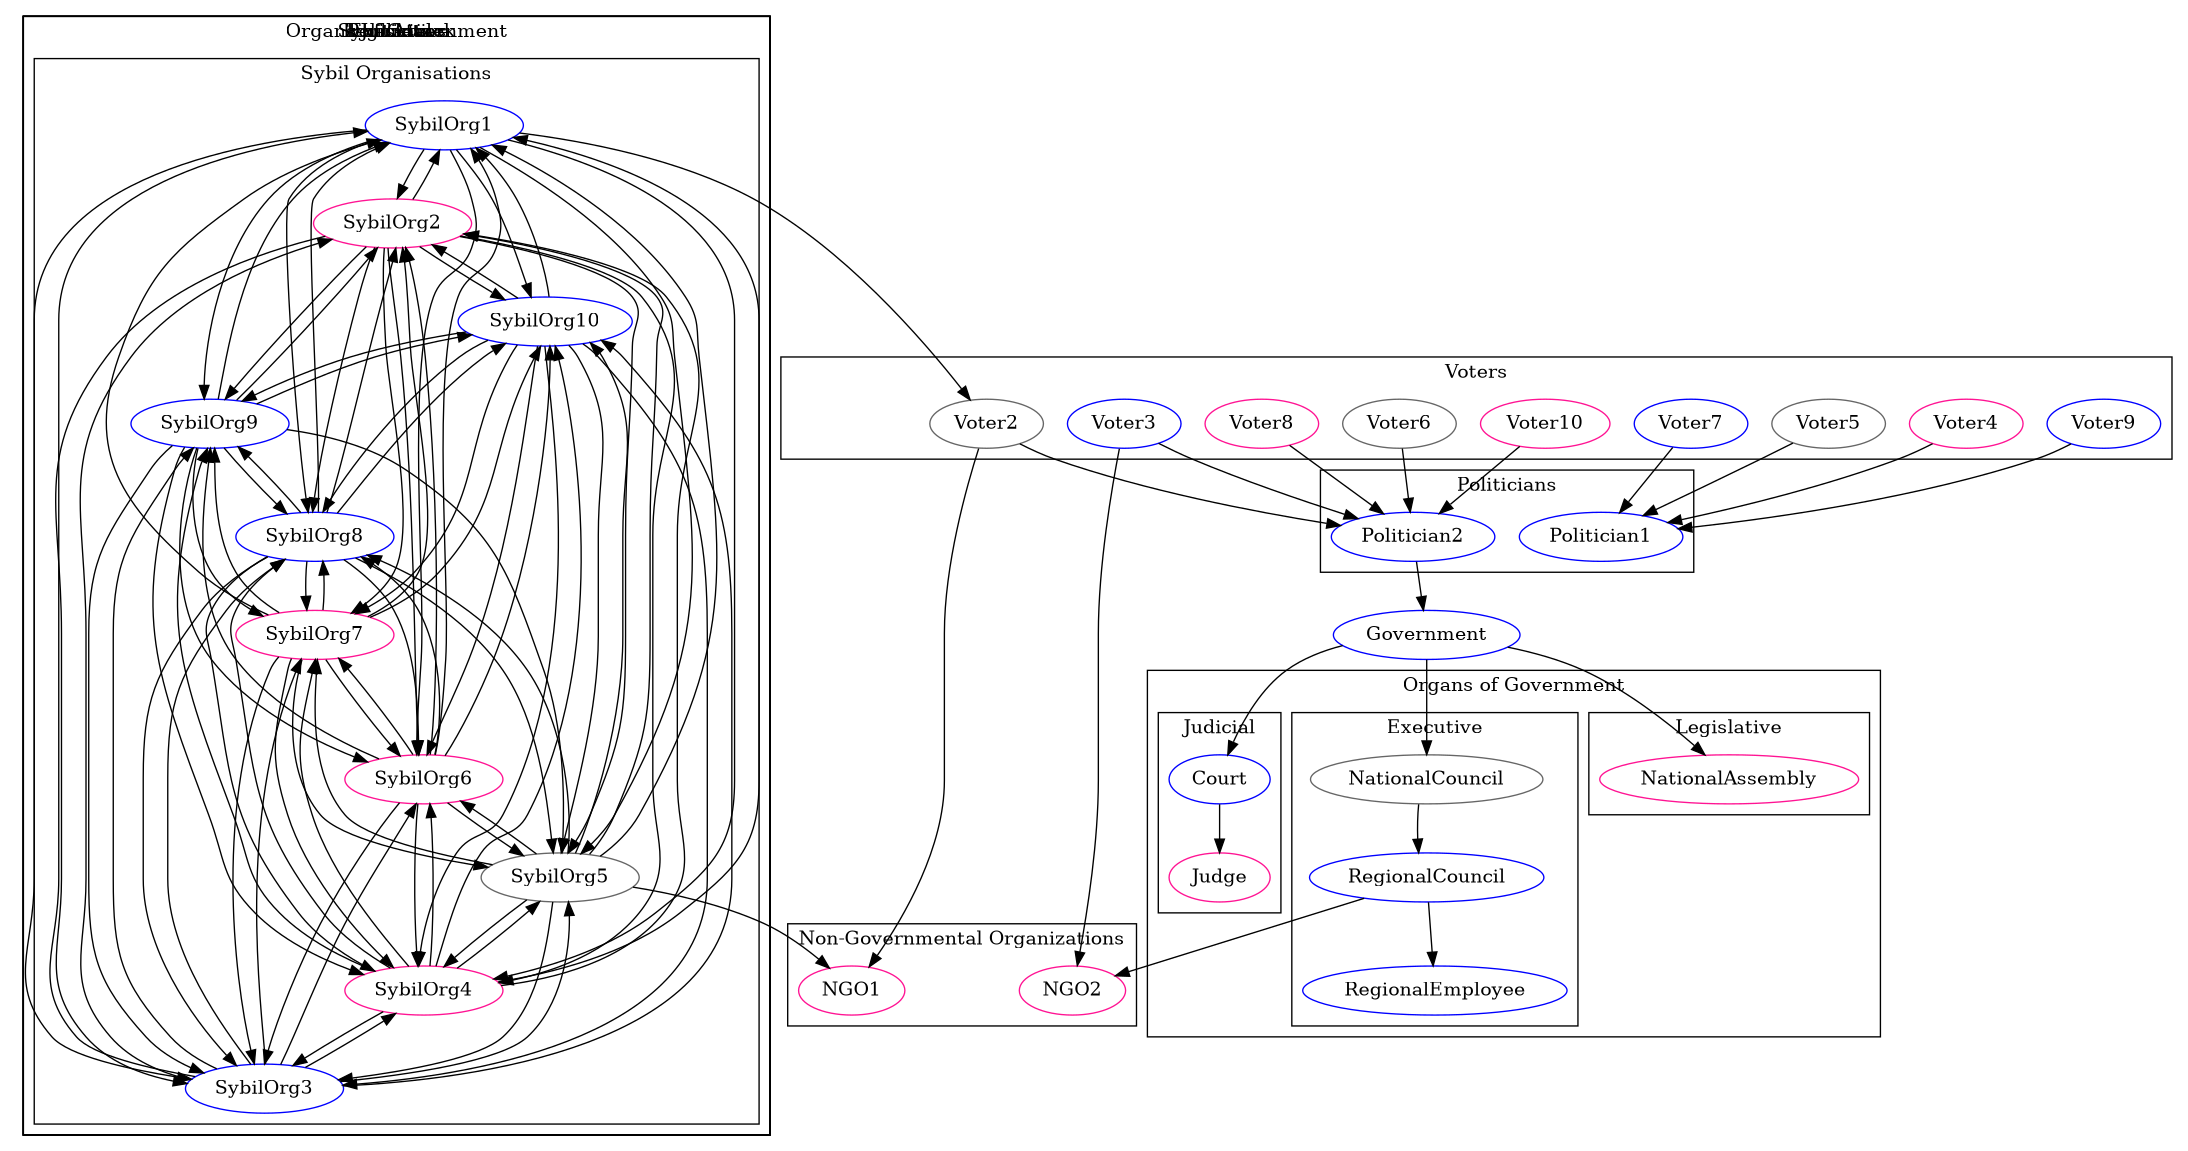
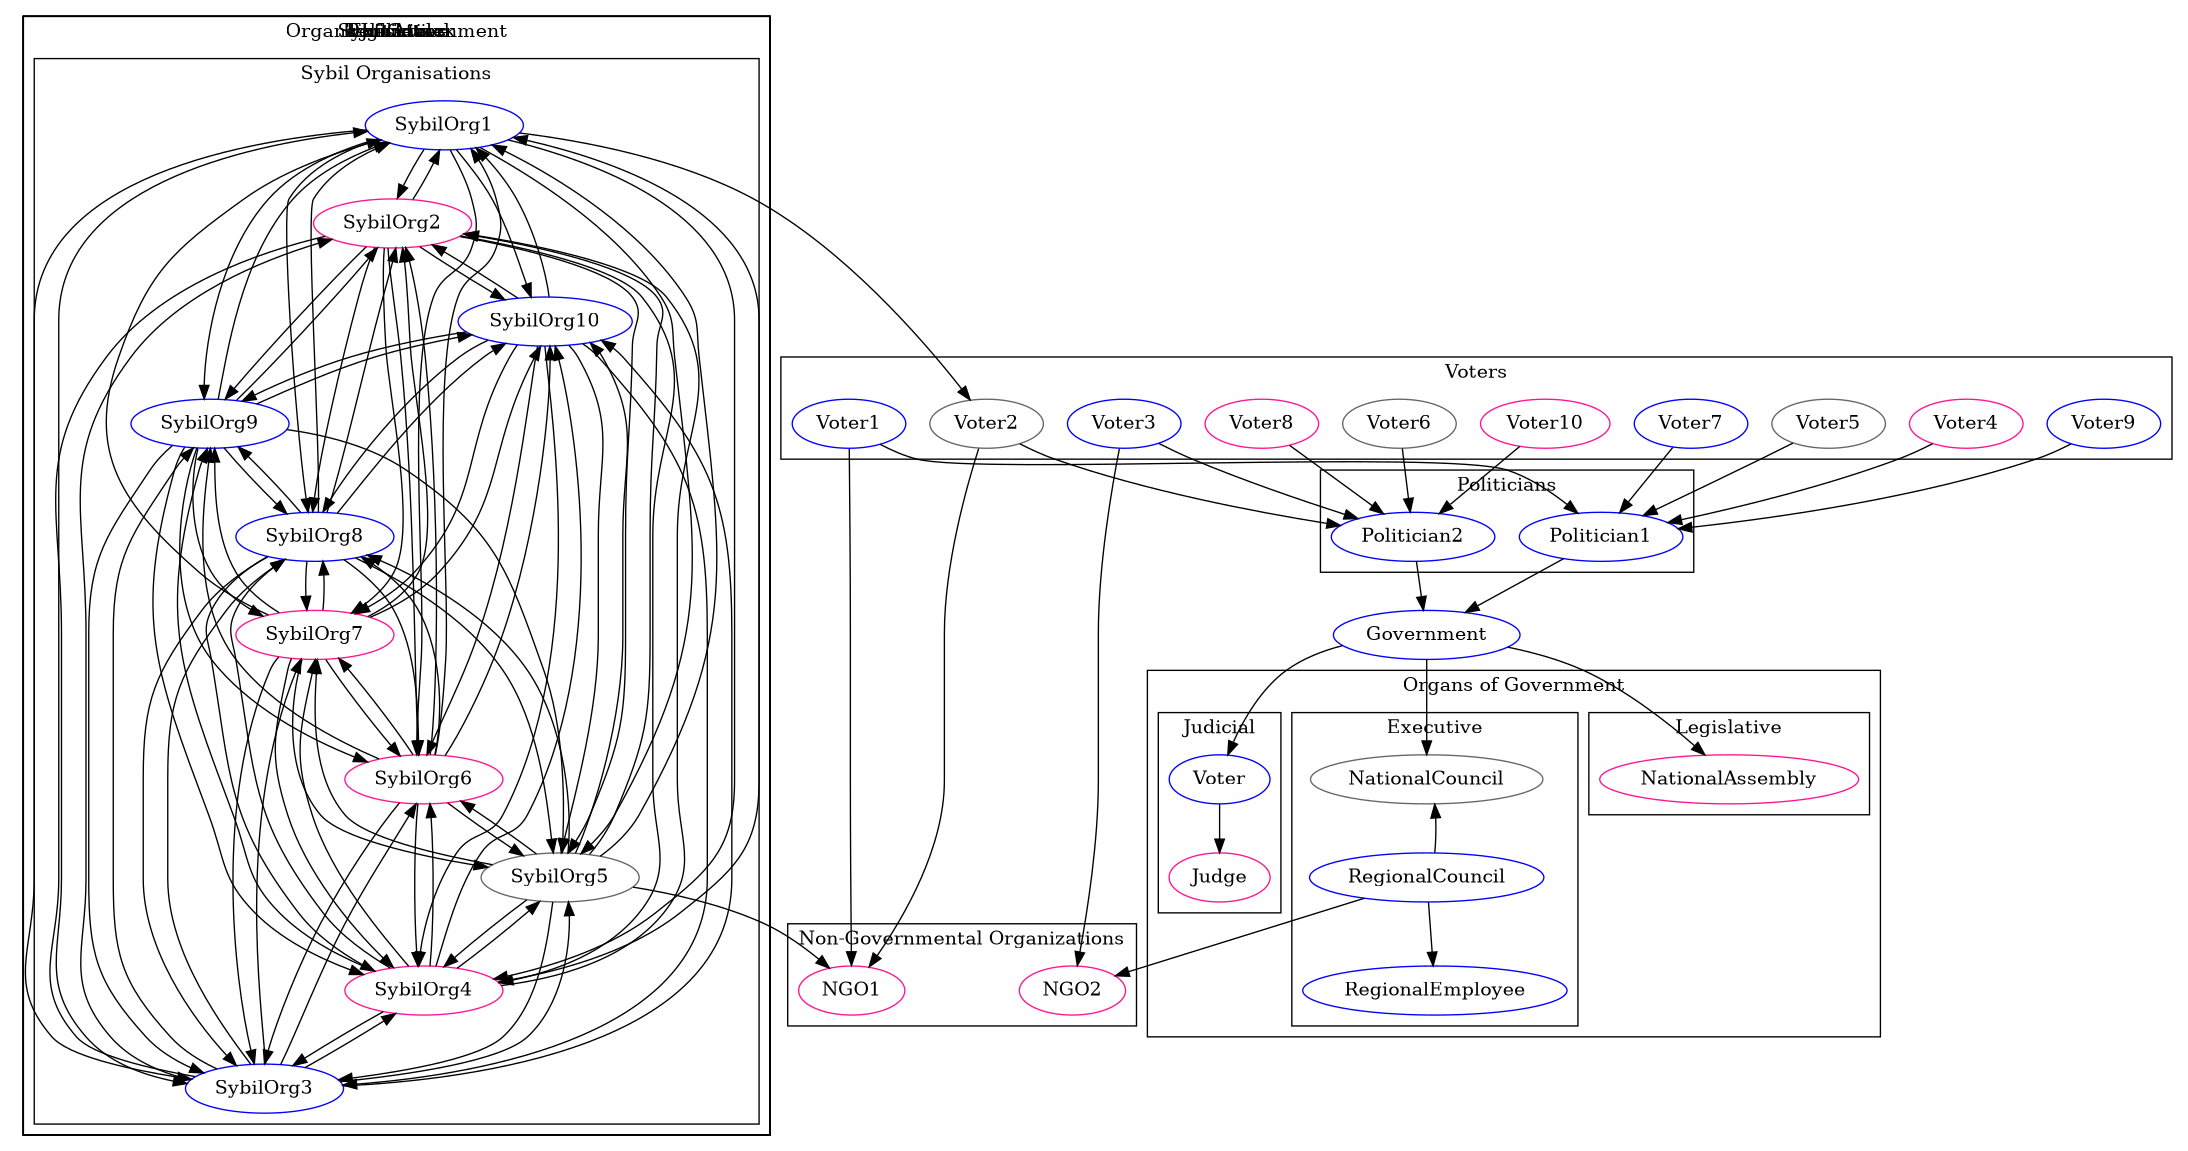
node "Voter1": added
edge "Politician1" -> "Government": added
node "Court": label "Court" -> "Voter"
edge "NationalCouncil" -> "RegionalCouncil": reversed
